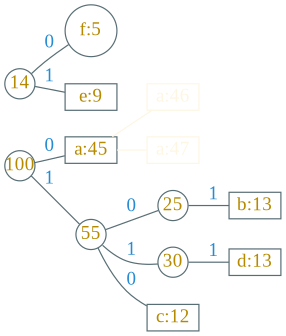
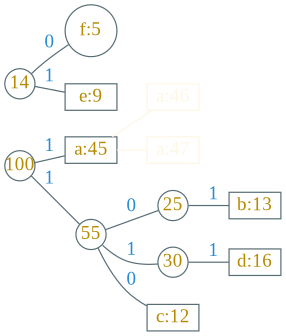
edge "a:45" -- "100": label "0" -> "1"
node "d:13": label "d:13" -> "d:16"
